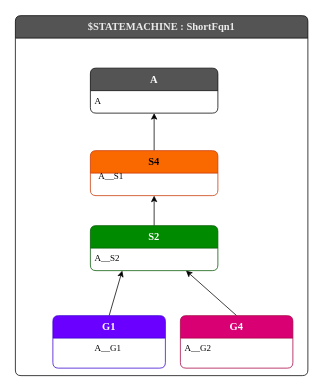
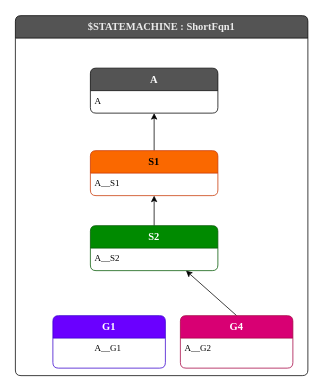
node "S4": label "S4" -> "S1"
node "A__S1": moved (117, 177) -> (113, 184)
edge "G1" -> "S2": removed
